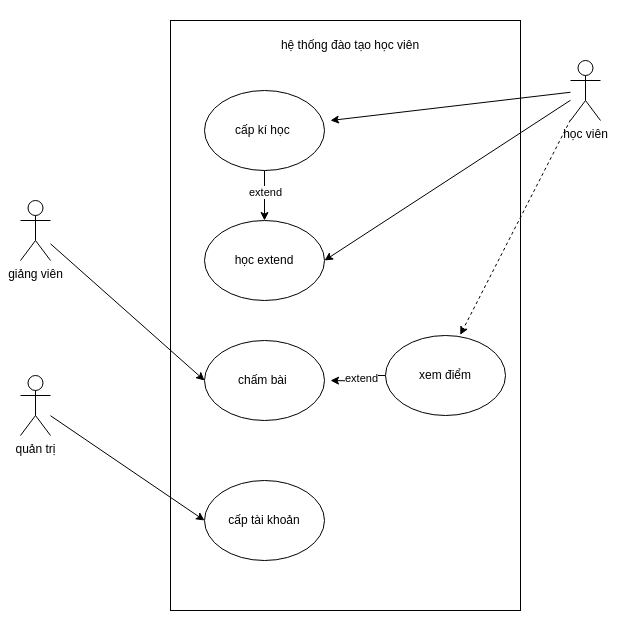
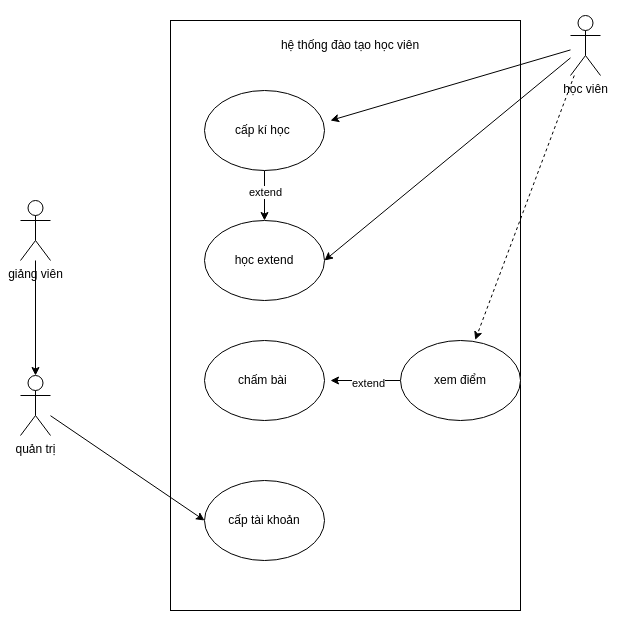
node "học viên": moved (586, 91) -> (586, 46)
edge "giảng viên" -> "chấm bài": now "giảng viên" -> "quản trị"
node "xem điểm": moved (446, 376) -> (461, 381)
